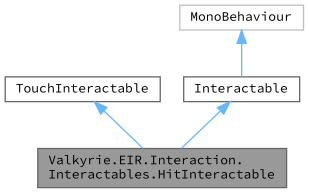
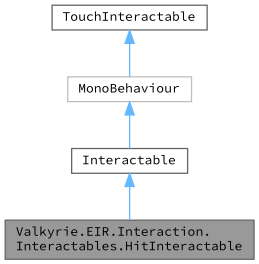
edge "Valkyrie.EIR.Interaction. Interactables.HitInteractable" -> "TouchInteractable": now "MonoBehaviour" -> "TouchInteractable"
